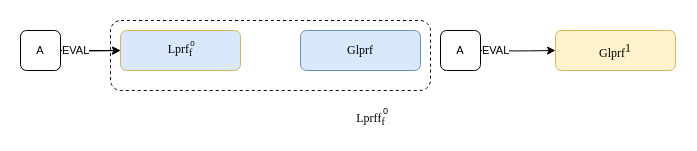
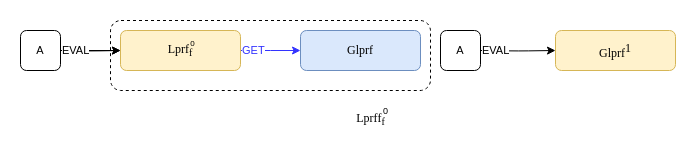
node "Lprff": fillcolor #dae8fc -> #fff2cc
edge "Lprff" -> "Glprf": added, label "GET"
